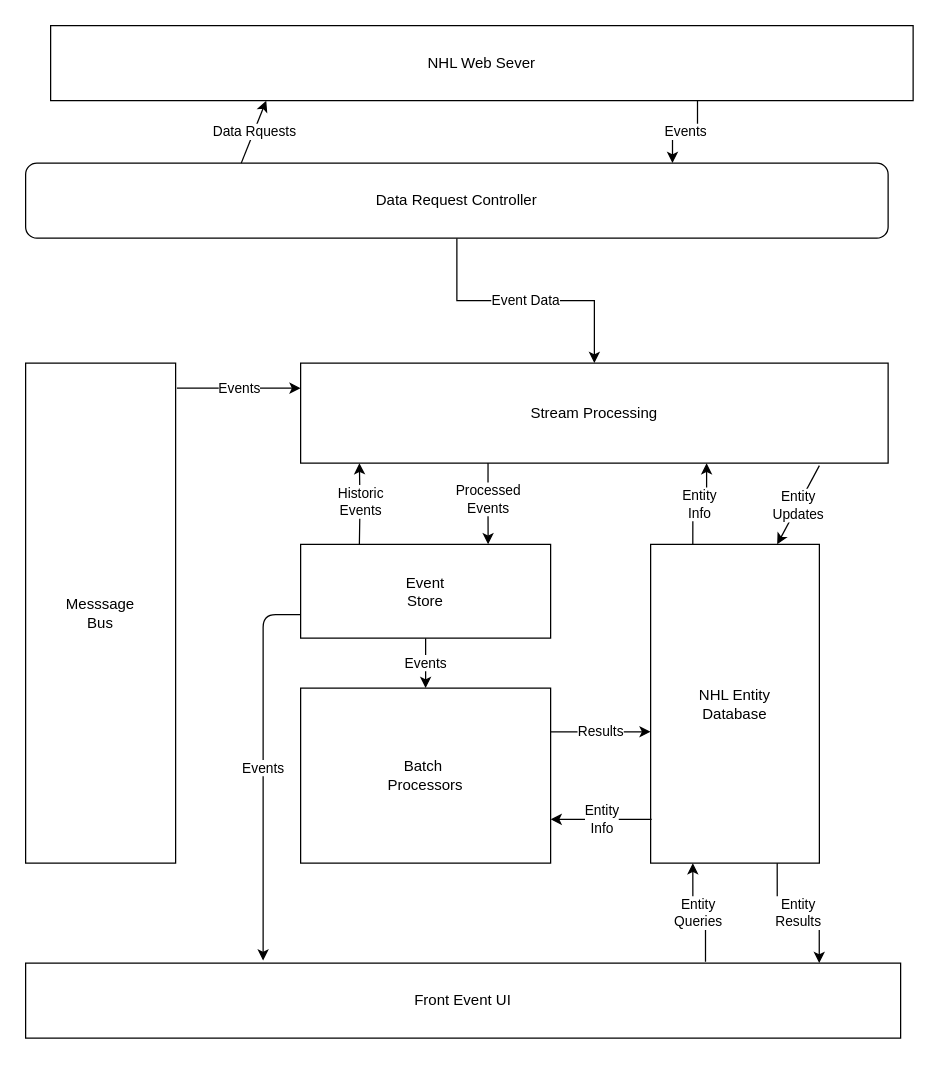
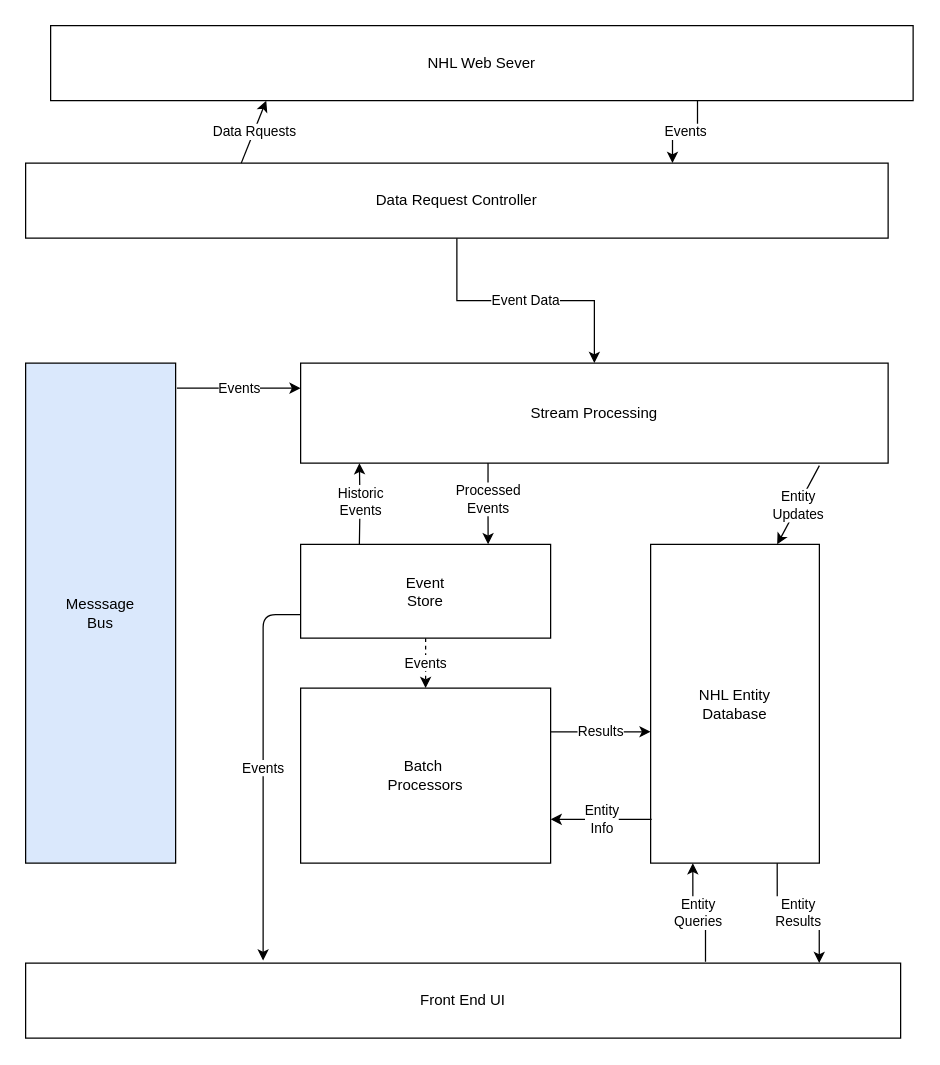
node "Data Request Controller": shape rounded rectangle -> rectangle
edge "NHL Entity Database" -> "Stream Processing": removed, label "Entity Info"
node "Messsage Bus": fillcolor #ffffff -> #dae8fc
edge "Event Store" -> "Batch Processors": style solid -> dashed
node "Front Event UI": label "Front Event UI" -> "Front End UI"
